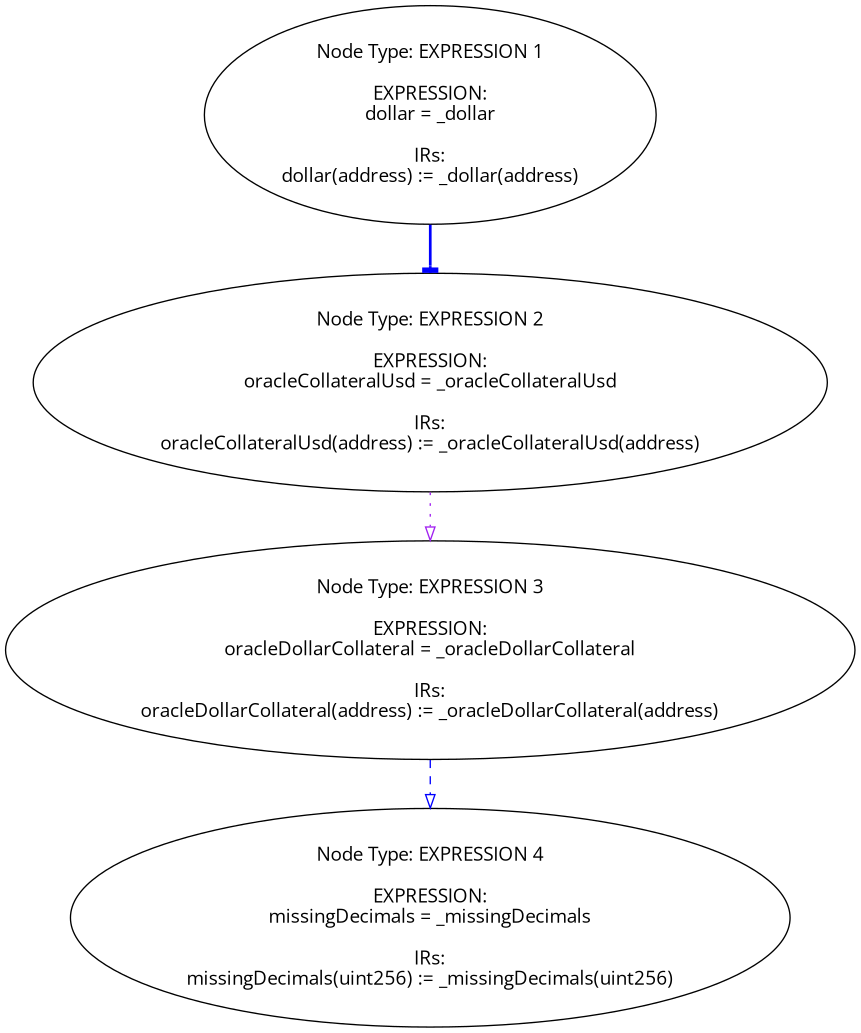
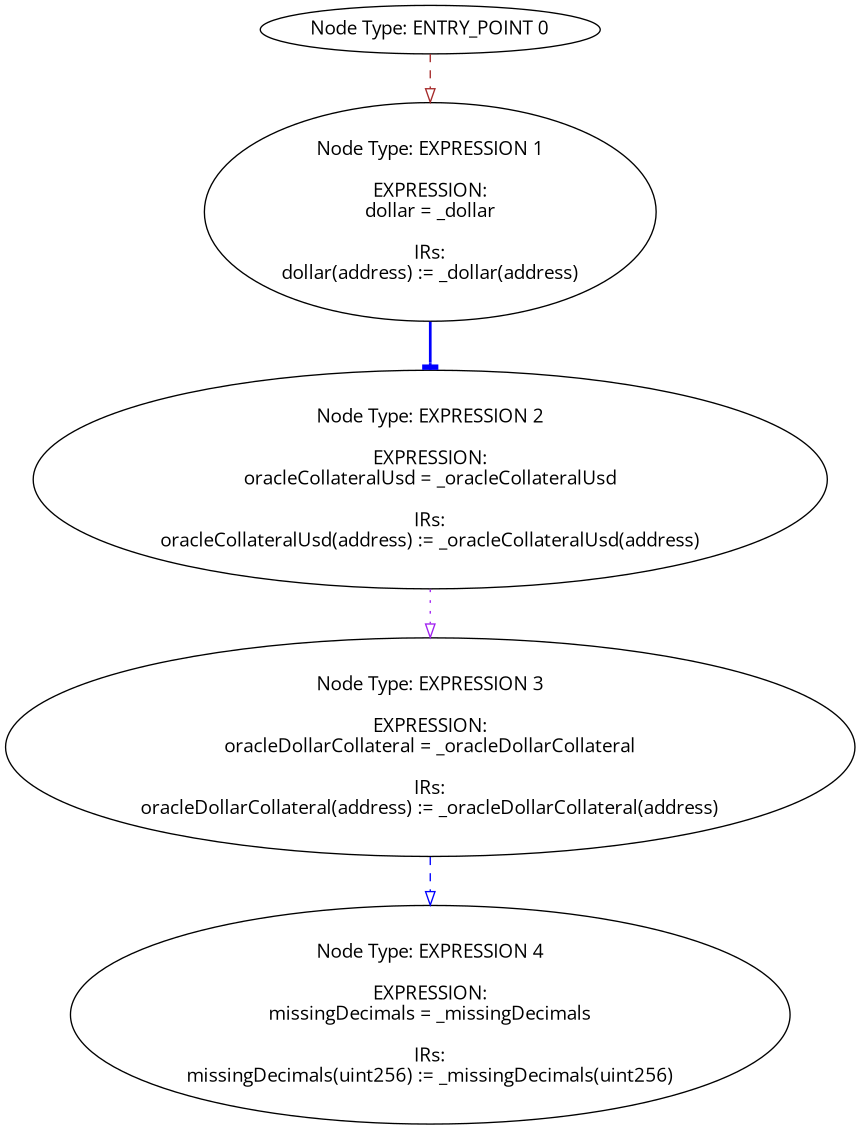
node "Node Type: ENTRY_POINT 0": added
